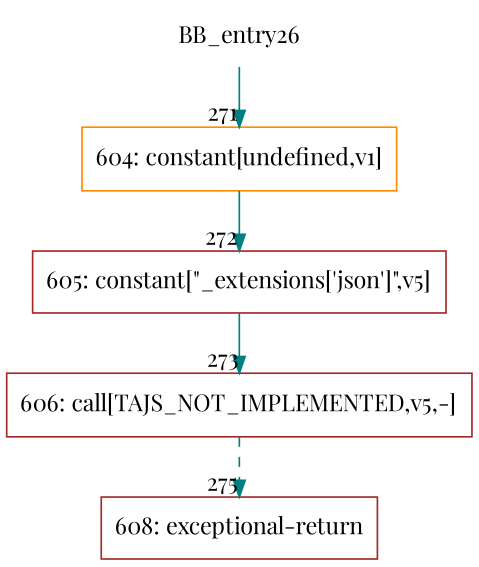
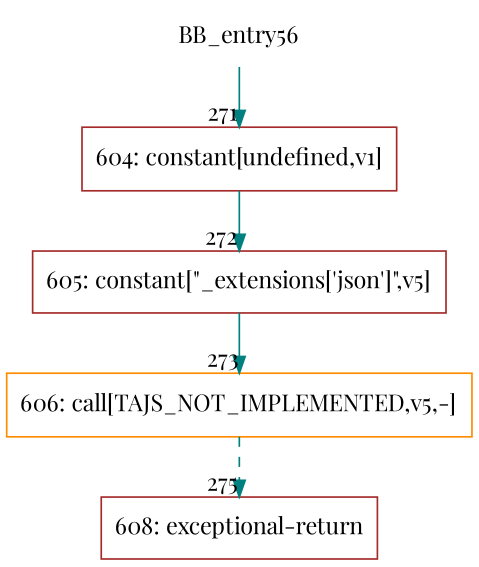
node "BB_entry26": label "BB_entry26" -> "BB_entry56"
node "604: constant[undefined,v1]": color darkorange -> brown
node "606: call[TAJS_NOT_IMPLEMENTED,v5,-]": color brown -> darkorange
